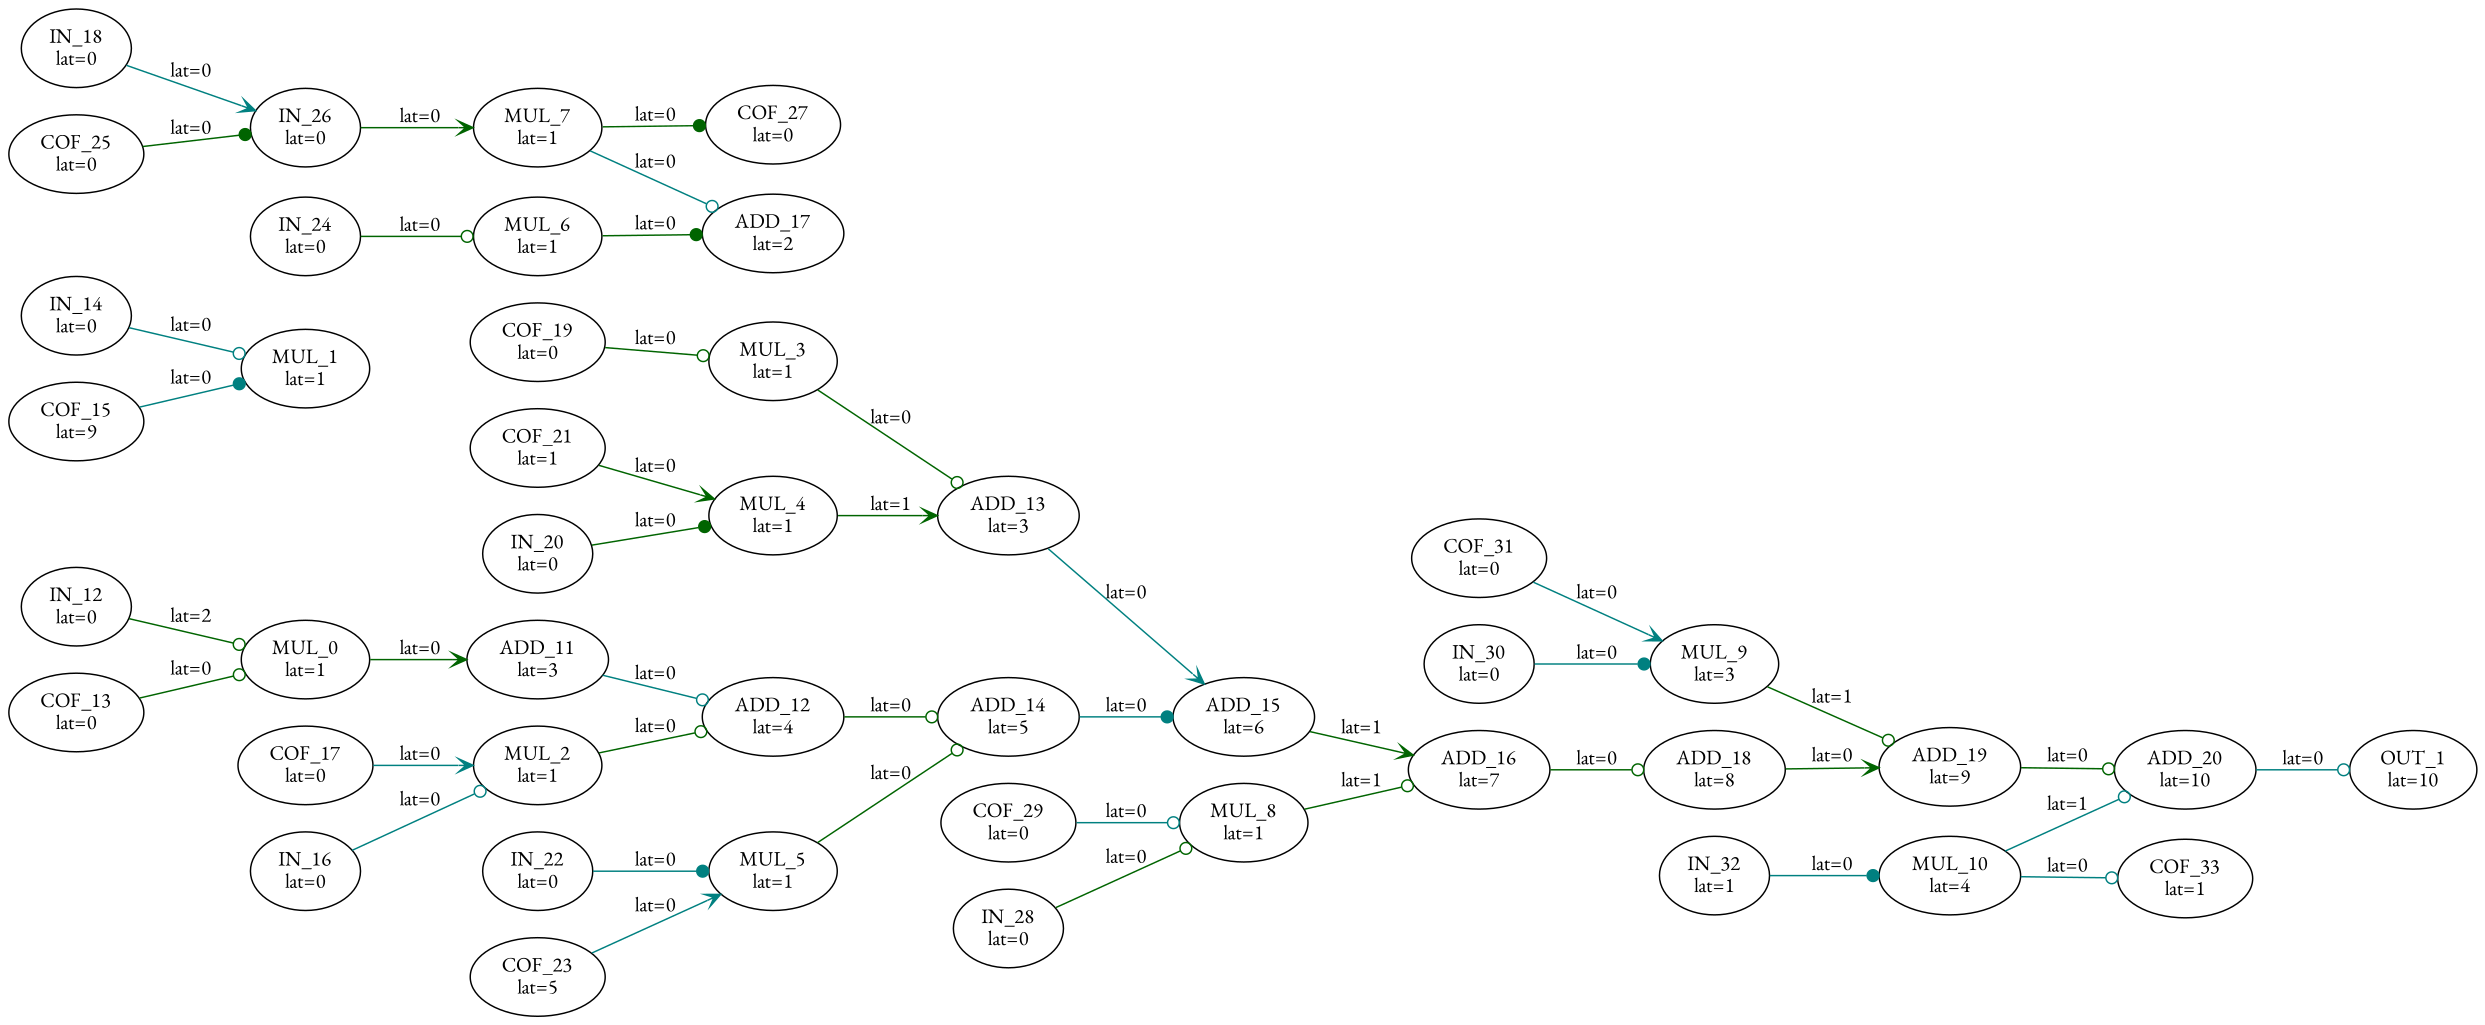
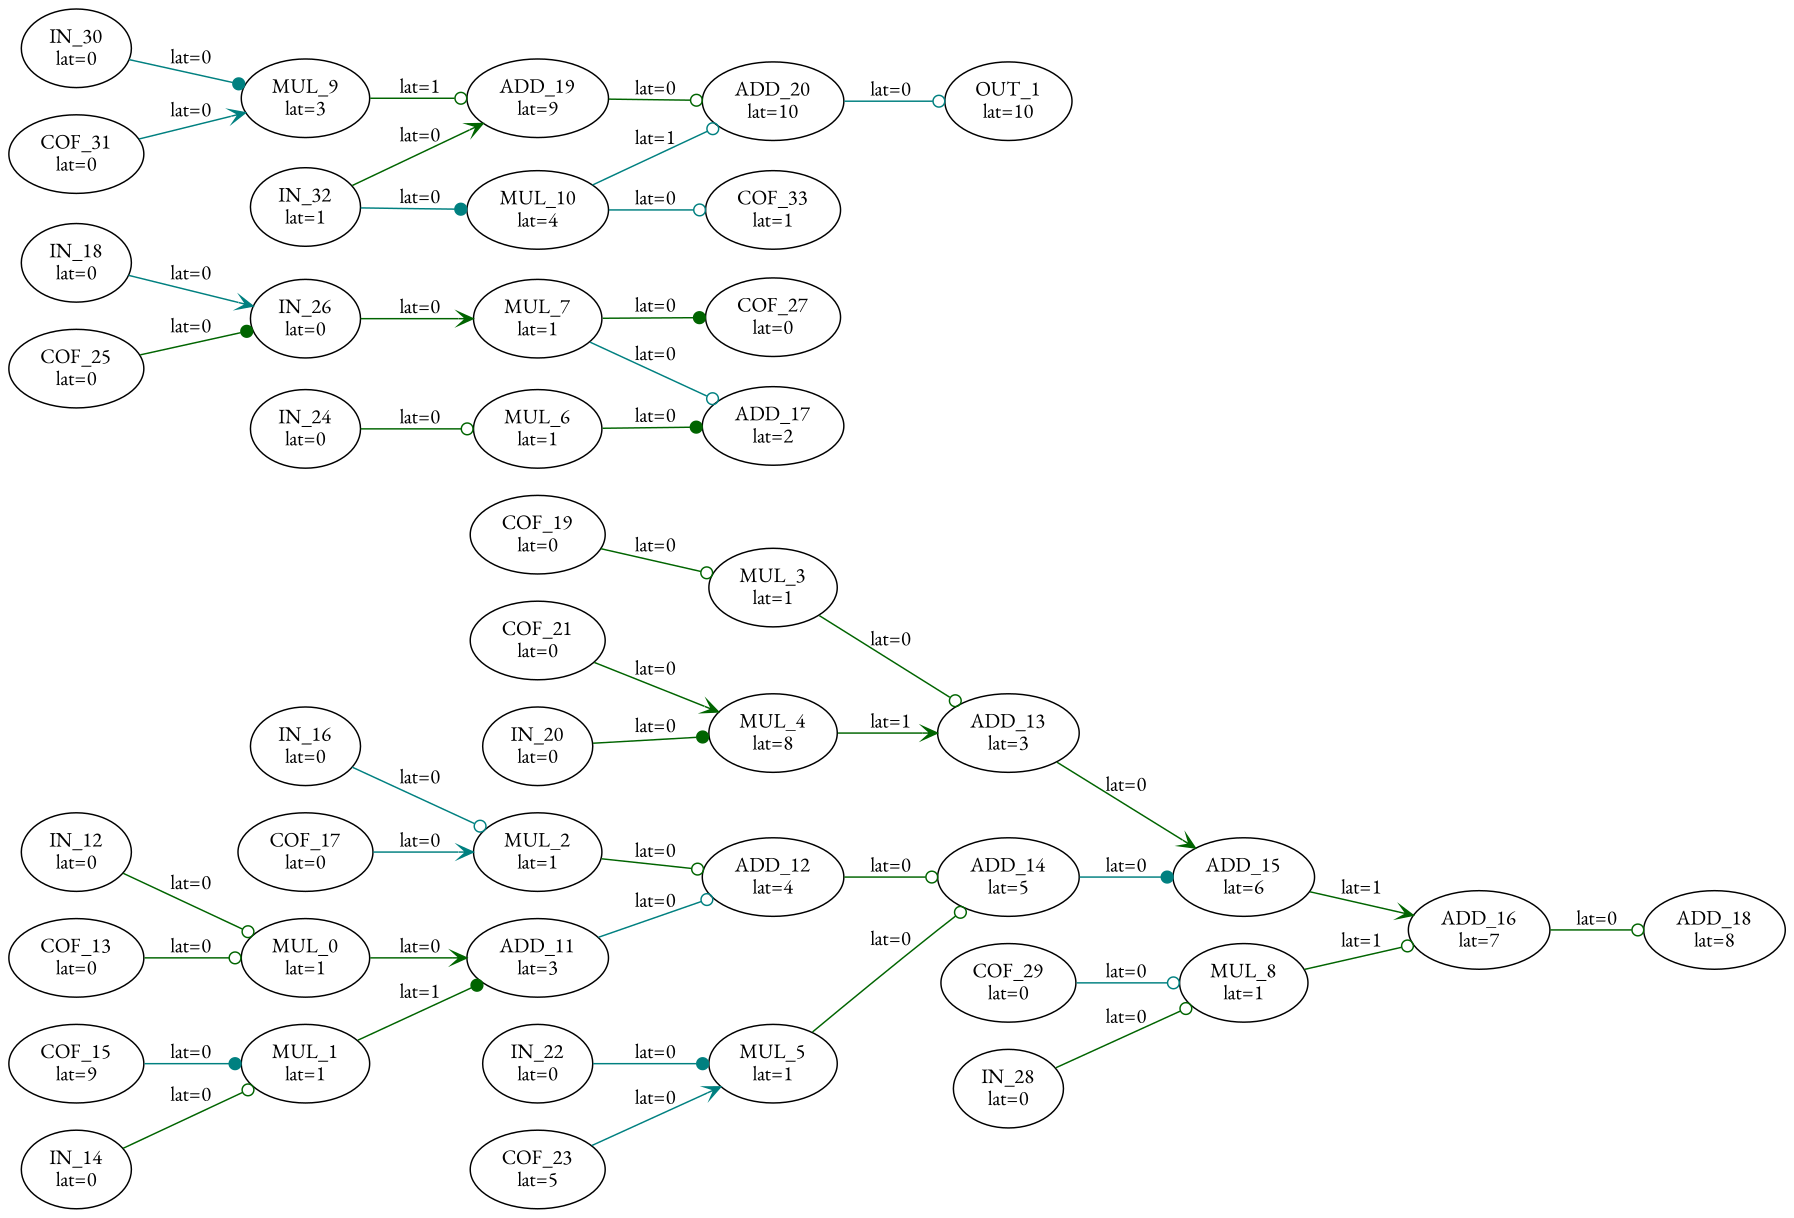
edge "IN_14 lat=0" -> "MUL_1 lat=1": color teal -> darkgreen
node "COF_21 lat=1": label "COF_21 lat=1" -> "COF_21 lat=0"
node "MUL_4 lat=1": label "MUL_4 lat=1" -> "MUL_4 lat=8"
edge "ADD_13 lat=3" -> "ADD_15 lat=6": color teal -> darkgreen
edge "IN_12 lat=0" -> "MUL_0 lat=1": label "lat=2" -> "lat=0"
edge "ADD_18 lat=8" -> "ADD_19 lat=9": now "IN_32 lat=1" -> "ADD_19 lat=9"
edge "MUL_1 lat=1" -> "ADD_11 lat=3": added, label "lat=1"
